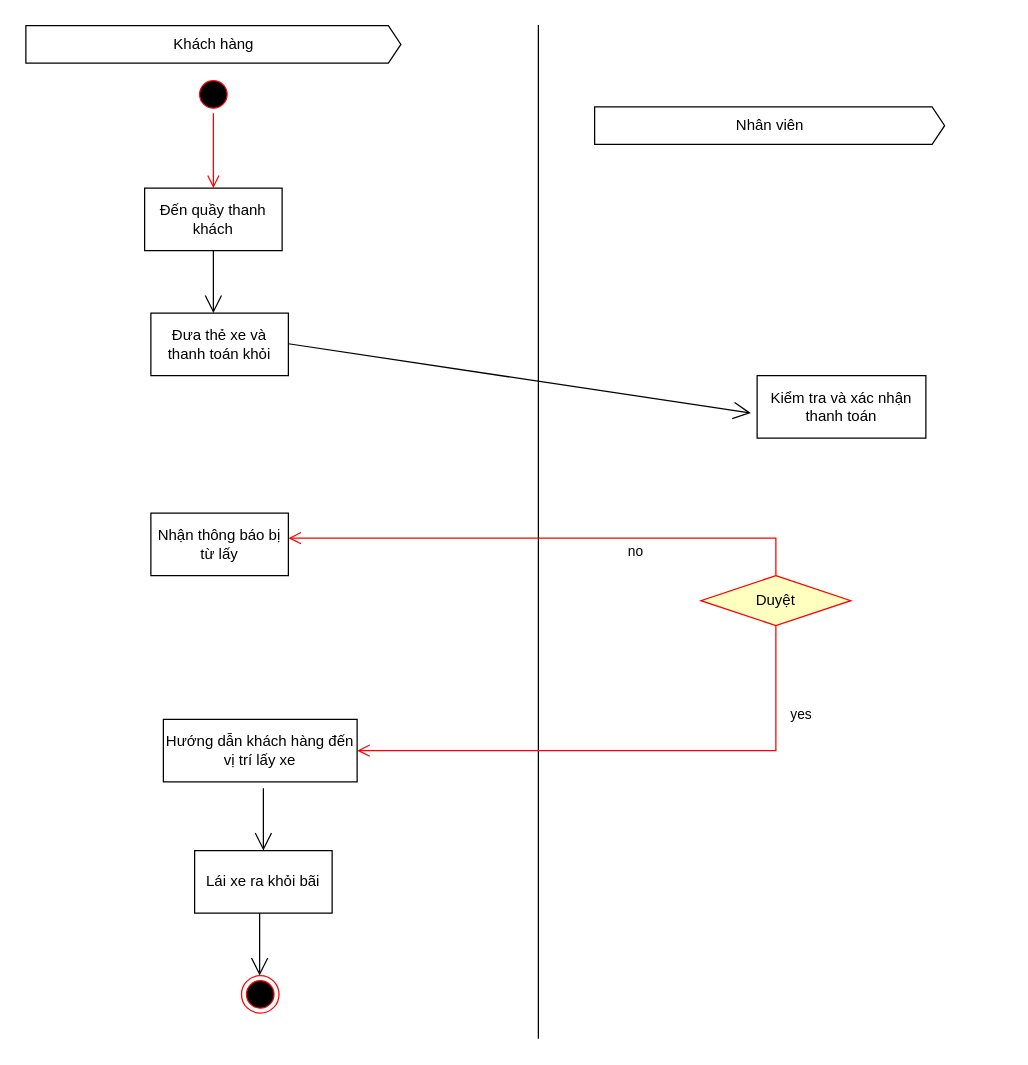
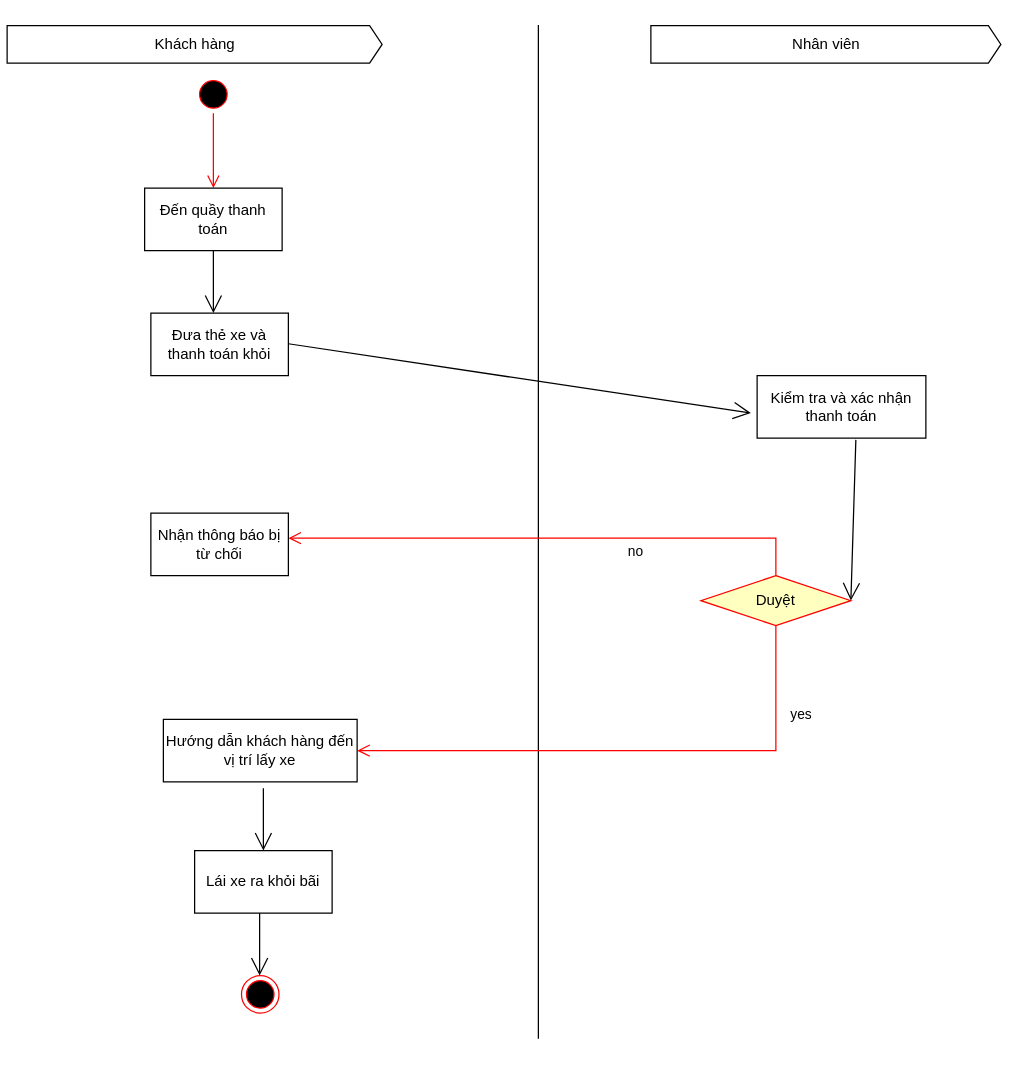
node "Khách hàng": moved (213, 44) -> (194, 44)
node "Nhân viên": moved (769, 126) -> (826, 44)
node "Đến quầy thanh khách": label "Đến quầy thanh khách" -> "Đến quầy thanh toán"
edge "Kiểm tra và xác nhận thanh toán" -> "Duyệt": added
node "Nhận thông báo bị từ lấy": label "Nhận thông báo bị từ lấy" -> "Nhận thông báo bị từ chối"
